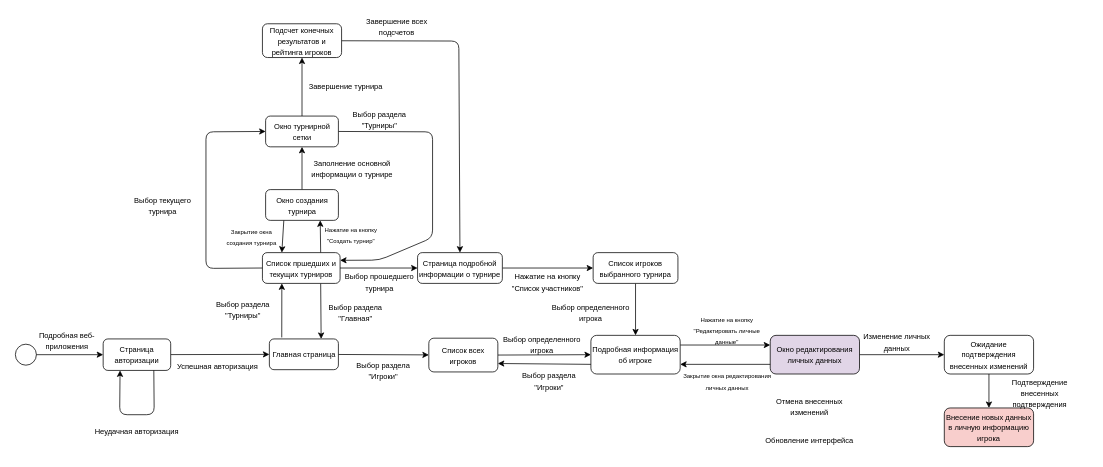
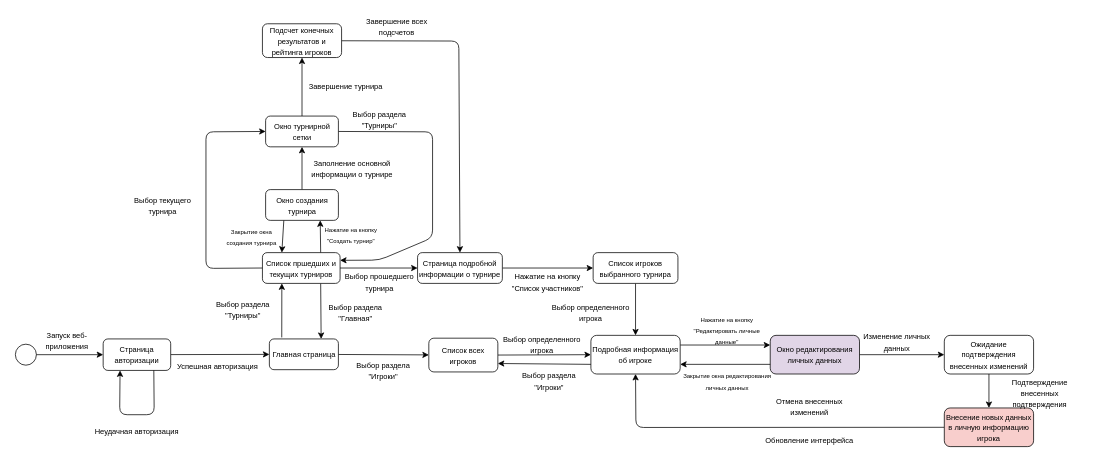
node "Подробная веб-приложения": label "Подробная веб-приложения" -> "Запуск веб-приложения"
edge "Внесение новых данных в личную информацию игрока" -> "Подробная информация об игроке": added
